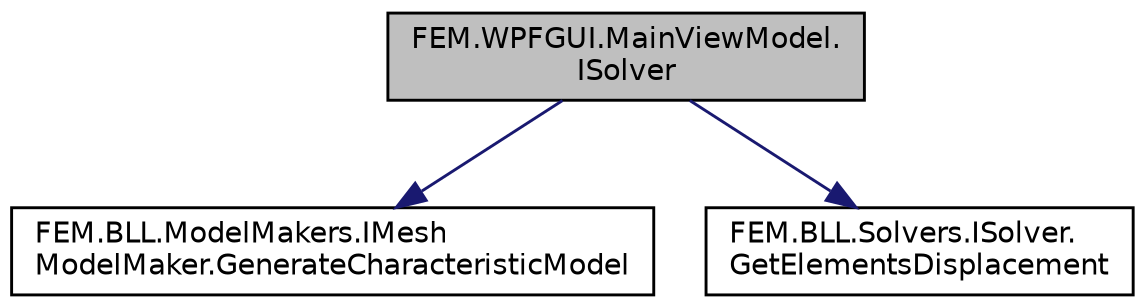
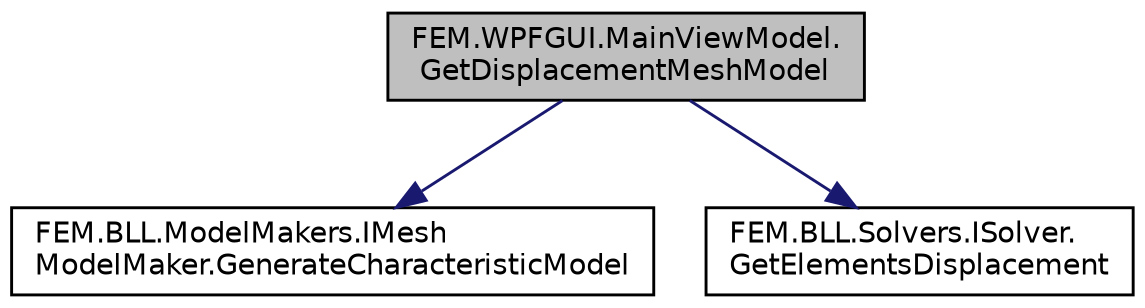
node "FEM.WPFGUI.MainViewModel. ISolver": label "FEM.WPFGUI.MainViewModel. ISolver" -> "FEM.WPFGUI.MainViewModel. GetDisplacementMeshModel"
